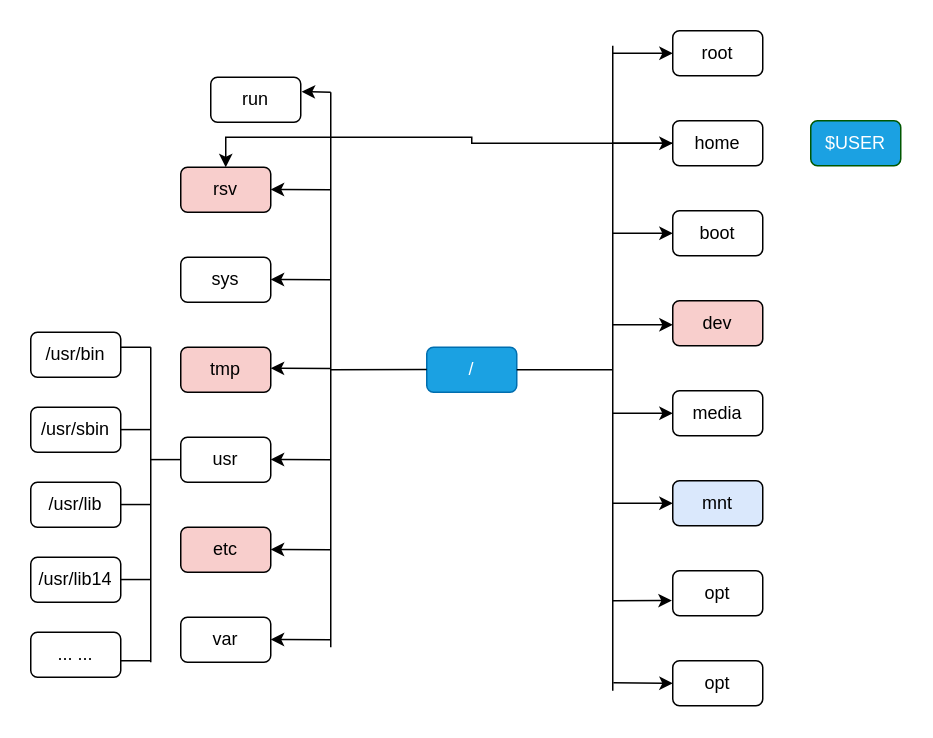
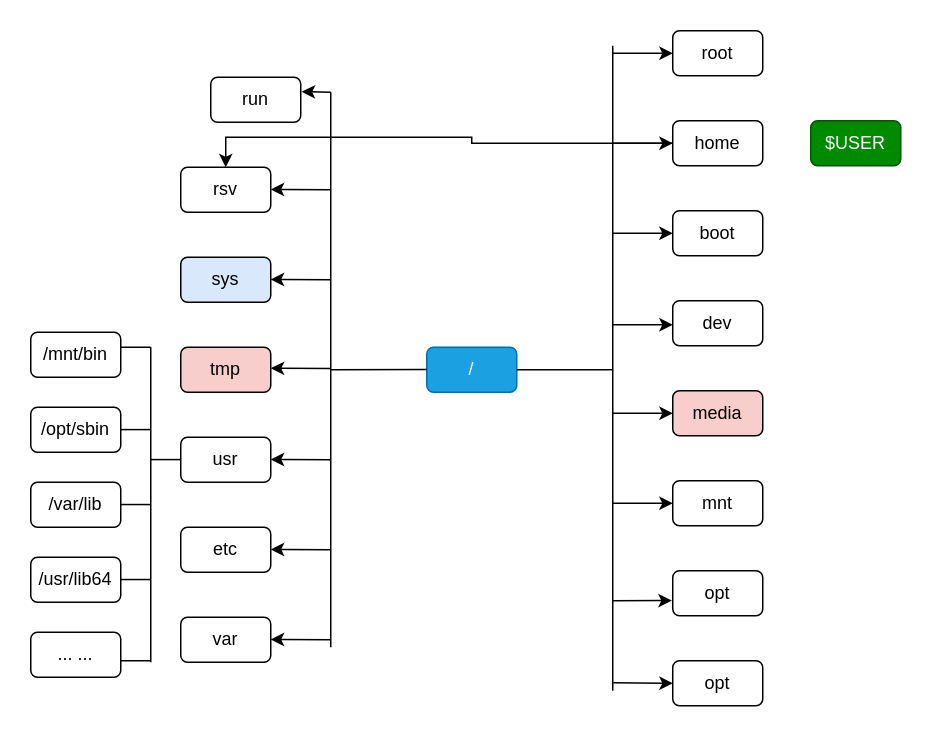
node "$USER": fillcolor #1ba1e2 -> #008a00
node "rsv": fillcolor #f8cecc -> #ffffff
node "sys": fillcolor #ffffff -> #dae8fc
node "dev": fillcolor #f8cecc -> #ffffff
node "/usr/bin": label "/usr/bin" -> "/mnt/bin"
node "media": fillcolor #ffffff -> #f8cecc
node "/usr/sbin": label "/usr/sbin" -> "/opt/sbin"
node "mnt": fillcolor #dae8fc -> #ffffff
node "/usr/lib": label "/usr/lib" -> "/var/lib"
node "etc": fillcolor #f8cecc -> #ffffff
node "/usr/lib14": label "/usr/lib14" -> "/usr/lib64"
